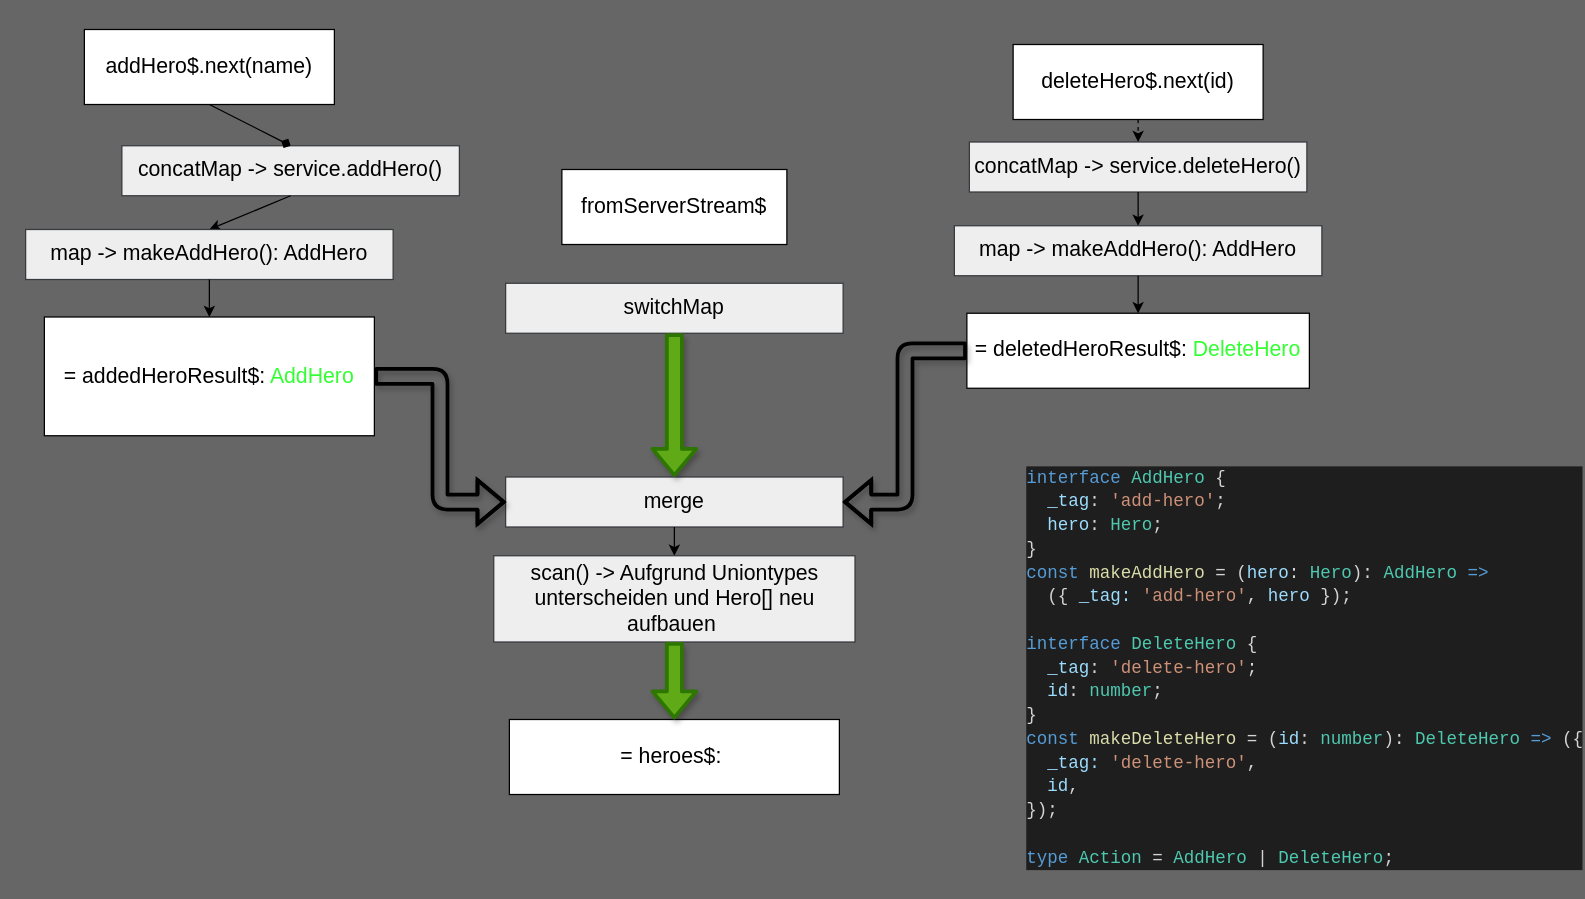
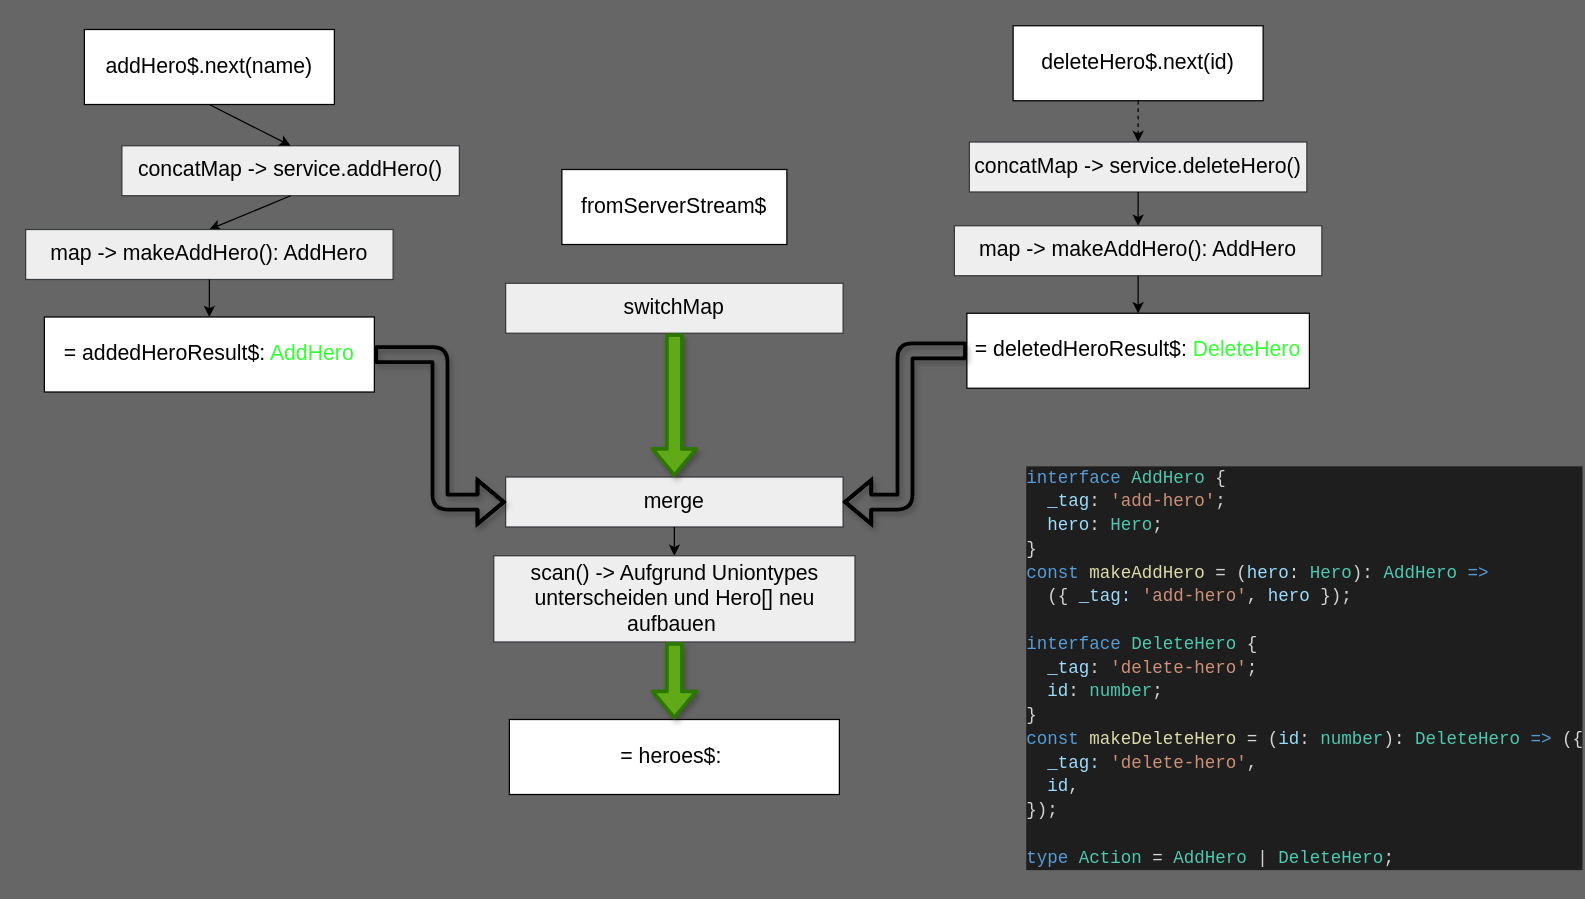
node "deleteHero$.next(id)": moved (1138, 82) -> (1138, 63)
edge "addHero$.next(name)" -> "concatMap -> service.addHero()": arrowhead diamond -> classic
node "= addedHeroResult$: AddHero": size 330x119 -> 330x75
